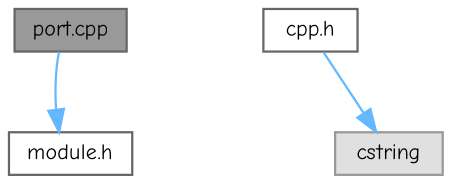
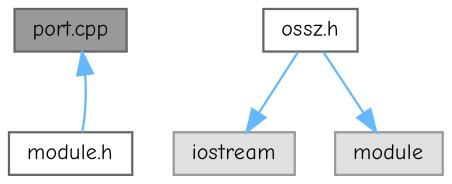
node "cpp.h": label "cpp.h" -> "ossz.h"
edge "port.cpp" -> "module.h": reversed
node "iostream": added
node "cstring": label "cstring" -> "module"
